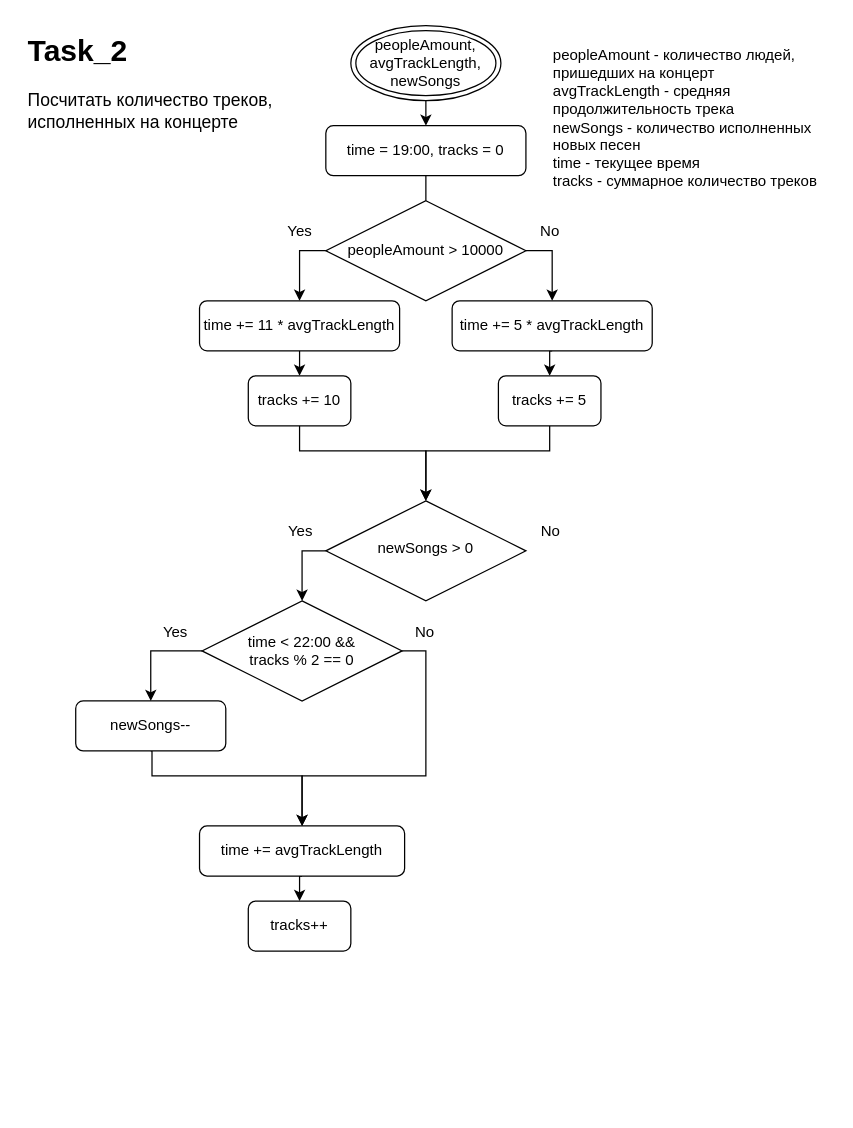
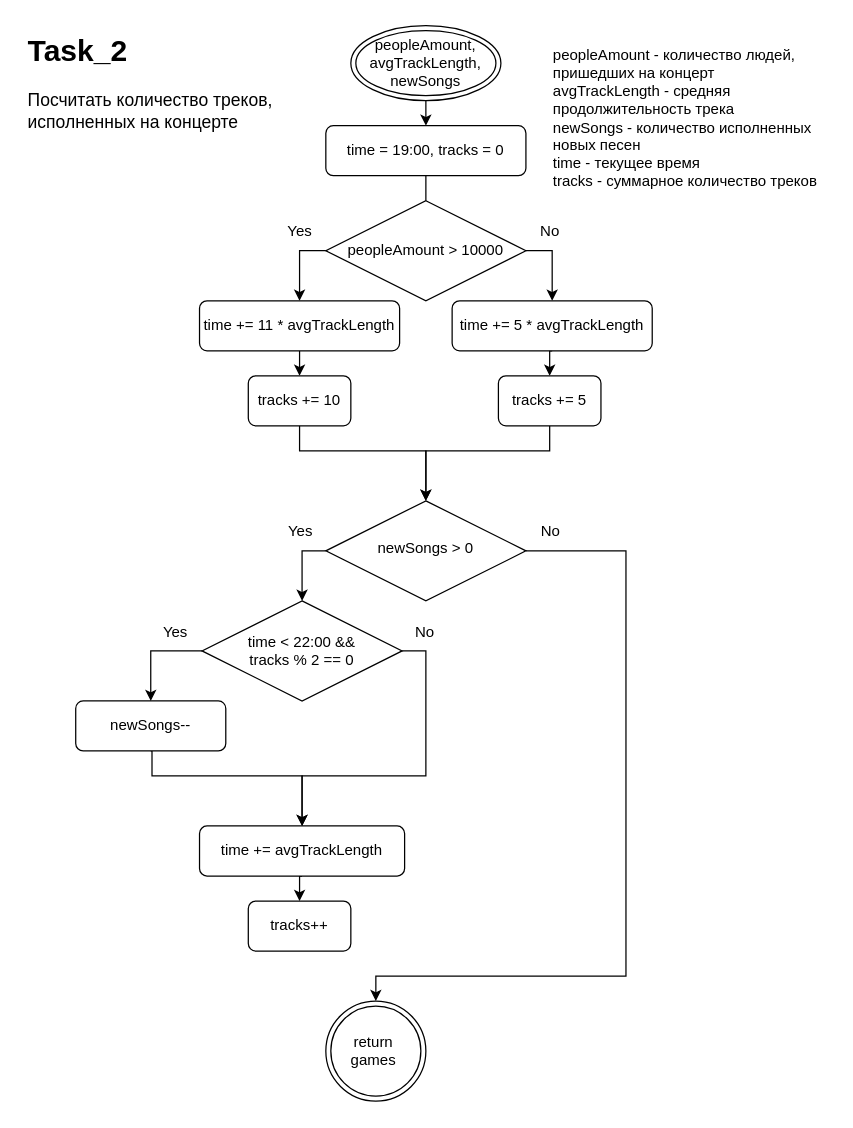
edge "newSongs > 0" -> "return games": added
node "return games": added
